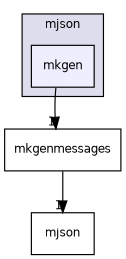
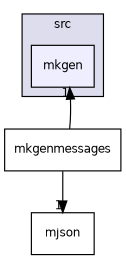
cluster "mjson": label "mjson" -> "src"
edge "mkgen" -> "mkgenmessages": reversed
